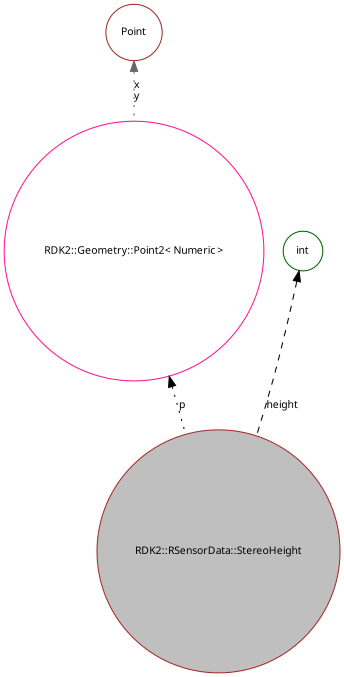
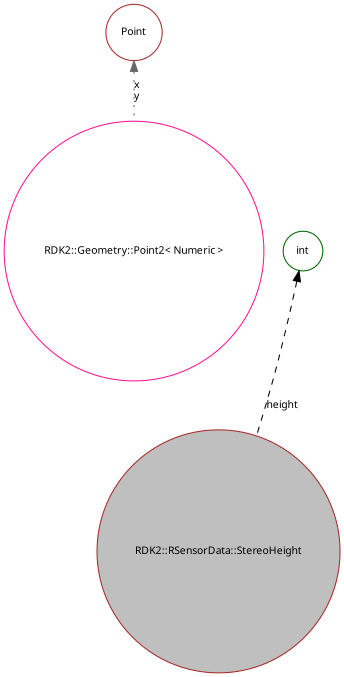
edge "RDK2::RSensorData::StereoHeight" -> "RDK2::Geometry::Point2< Numeric >": removed, label "p"
